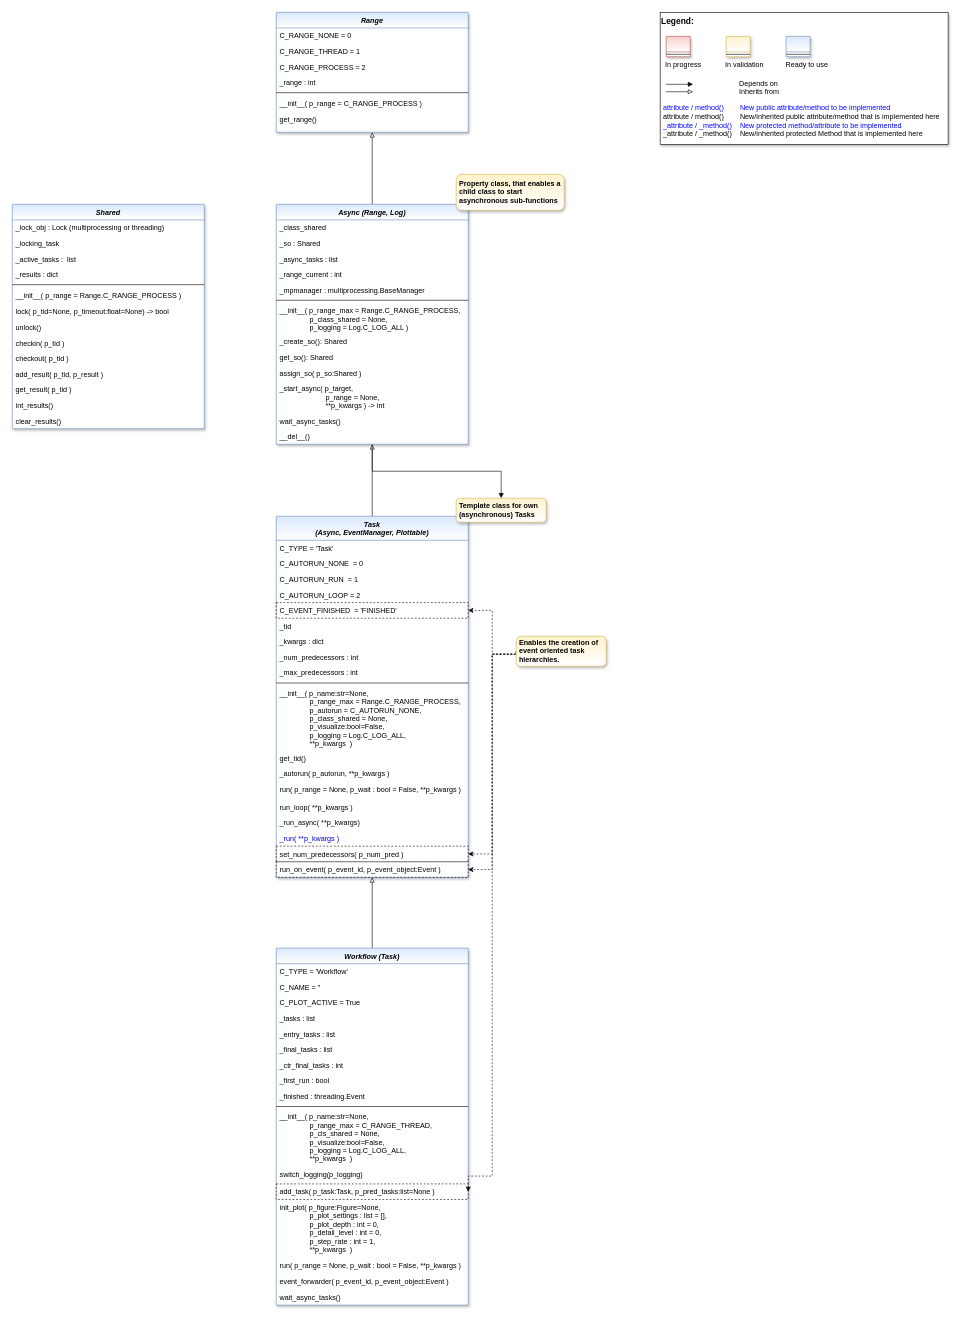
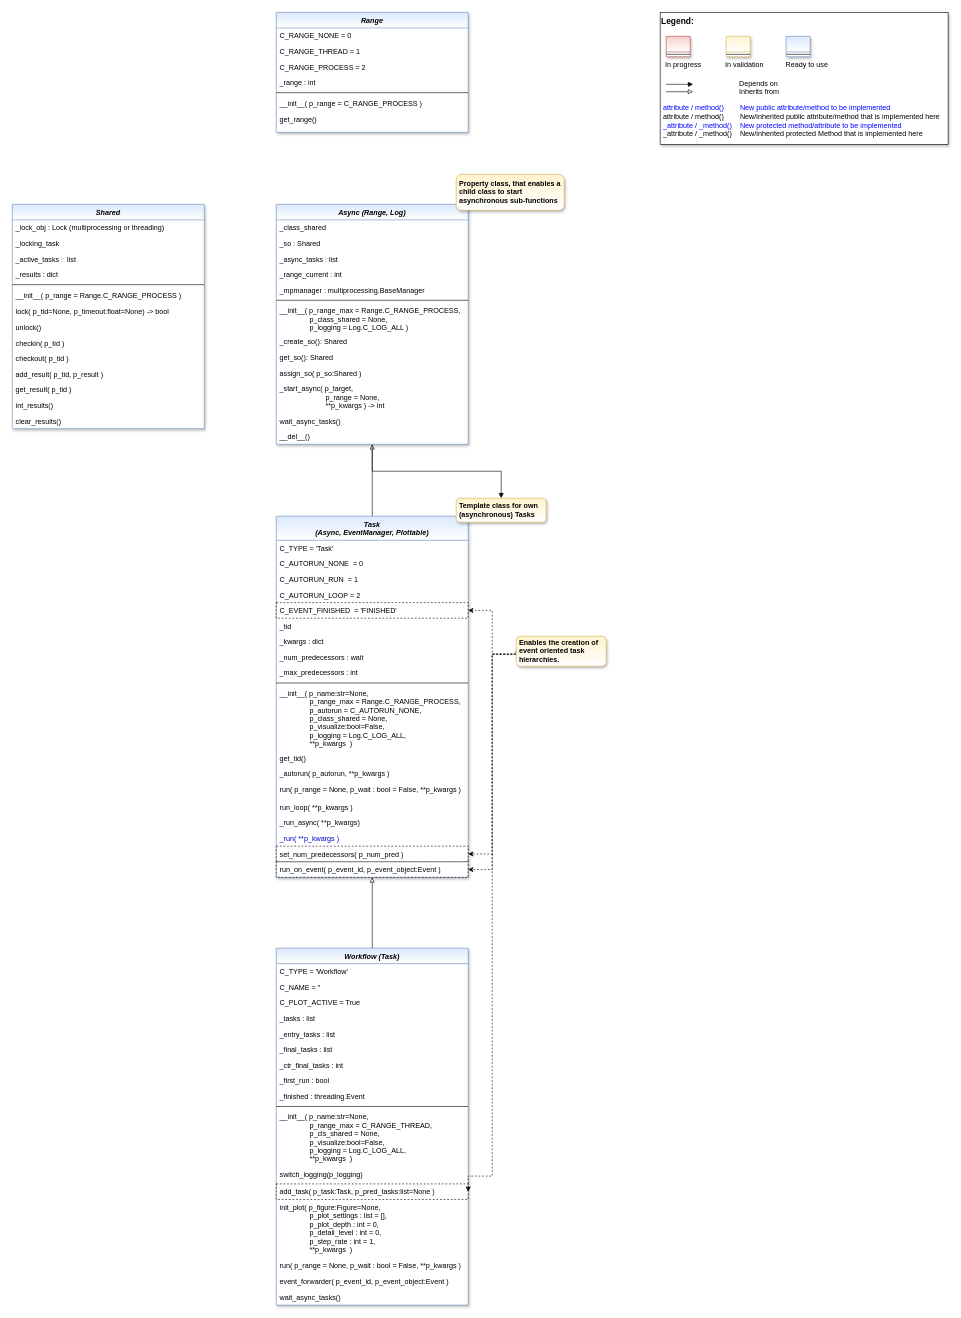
edge "Async (Range, Log)" -> "Range": removed
node "_num_predecessors : int": label "_num_predecessors : int" -> "_num_predecessors : wait"
